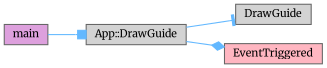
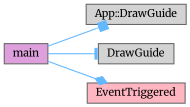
edge "App::DrawGuide" -> "DrawGuide": now "main" -> "DrawGuide"
edge "App::DrawGuide" -> "EventTriggered": now "main" -> "EventTriggered"
